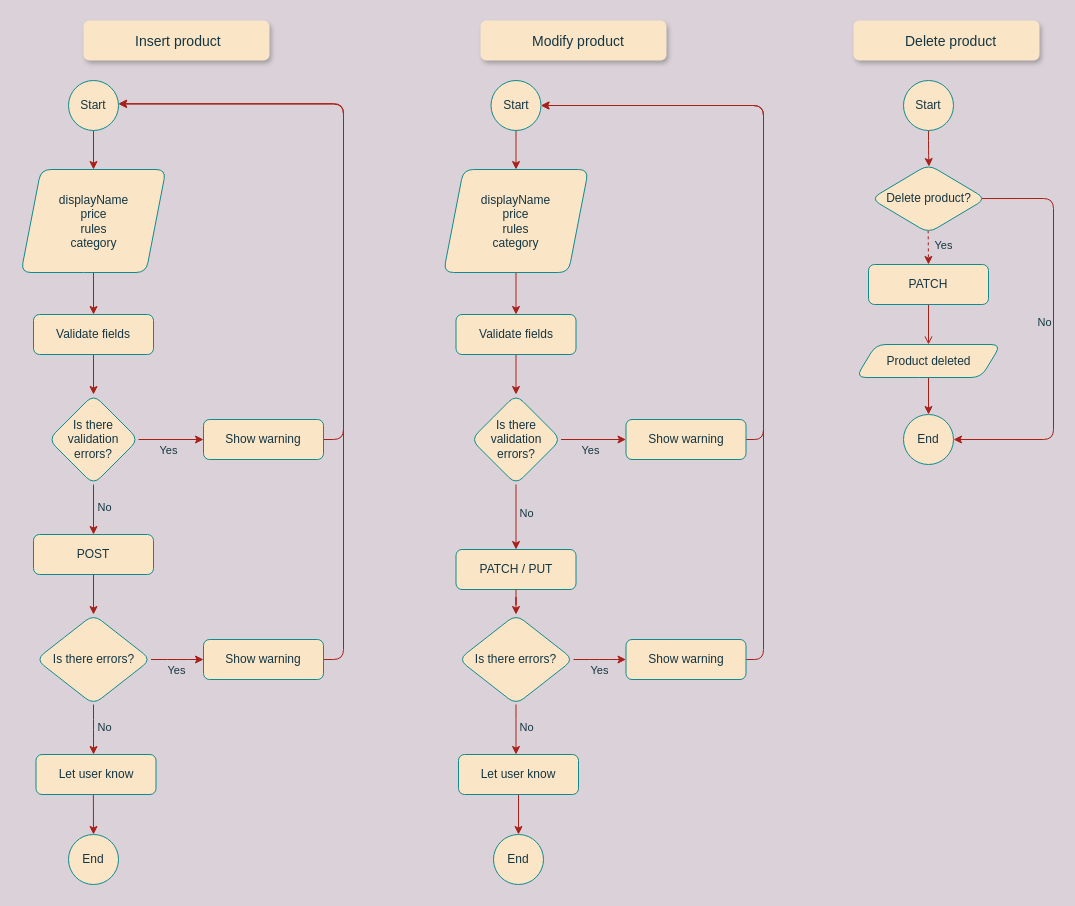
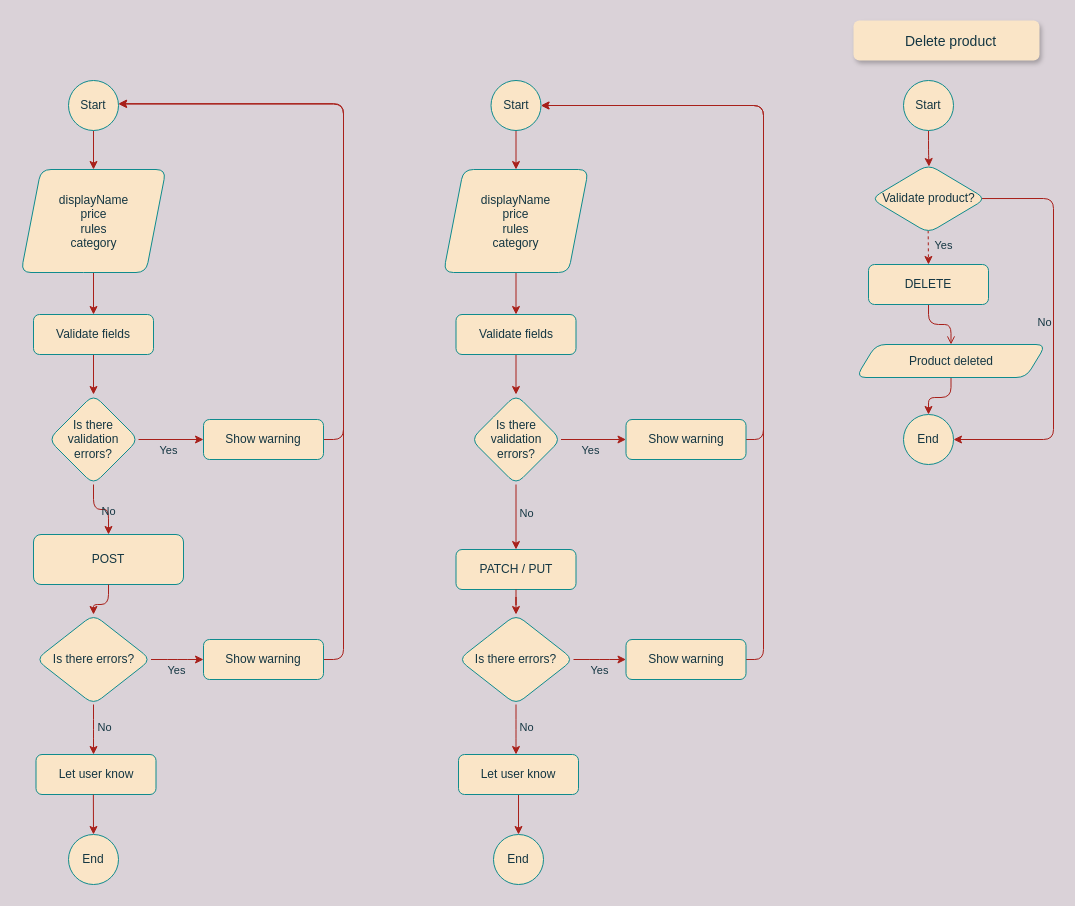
node "Insert product": removed
node "Modify product": removed
node "Delete product?": label "Delete product?" -> "Validate product?"
node "PATCH": label "PATCH" -> "DELETE"
node "Product deleted": size 145x33 -> 190x33
node "POST": size 120x40 -> 150x50
